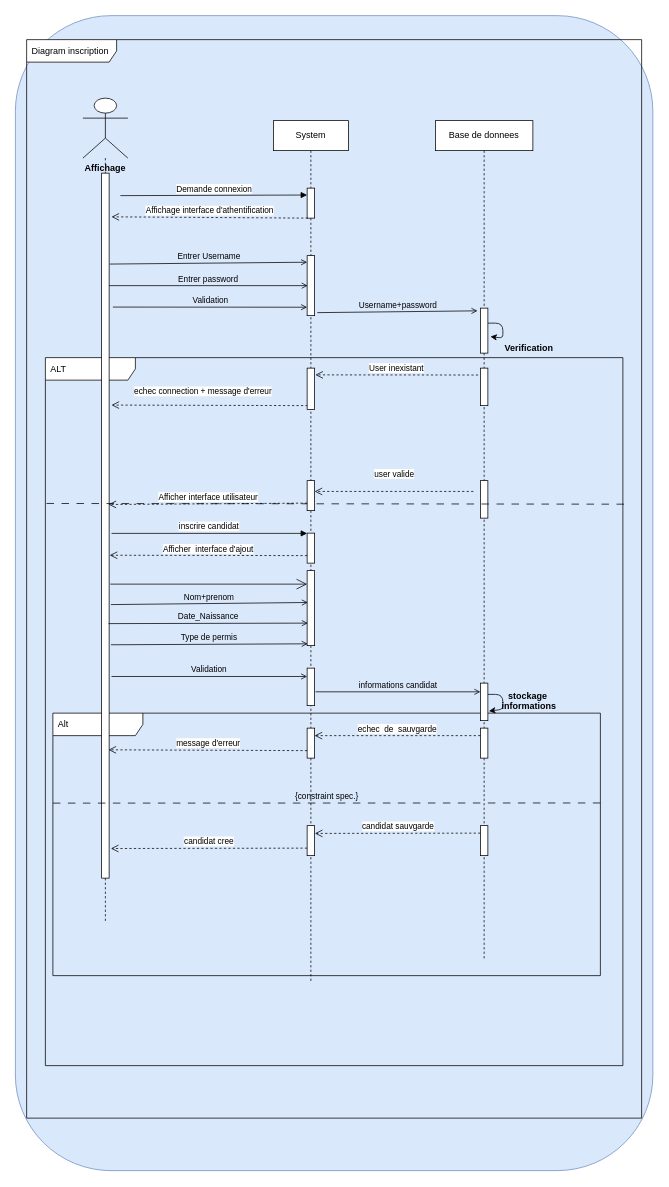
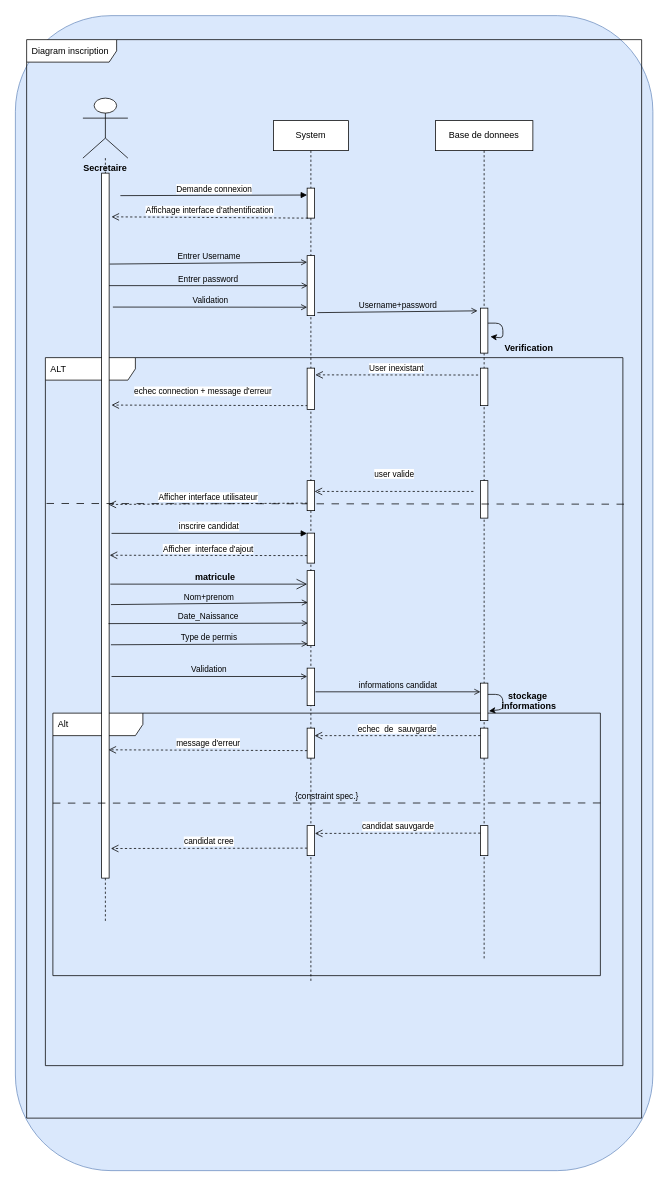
node "Affichage": label "Affichage" -> "Secretaire"
node "matricule": added
